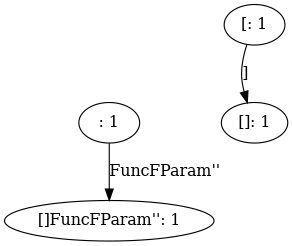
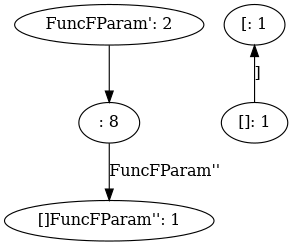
node "FuncFParam': 2": added
edge "[: 1" -> "[]: 1": reversed
node ": 1": label ": 1" -> ": 8"
